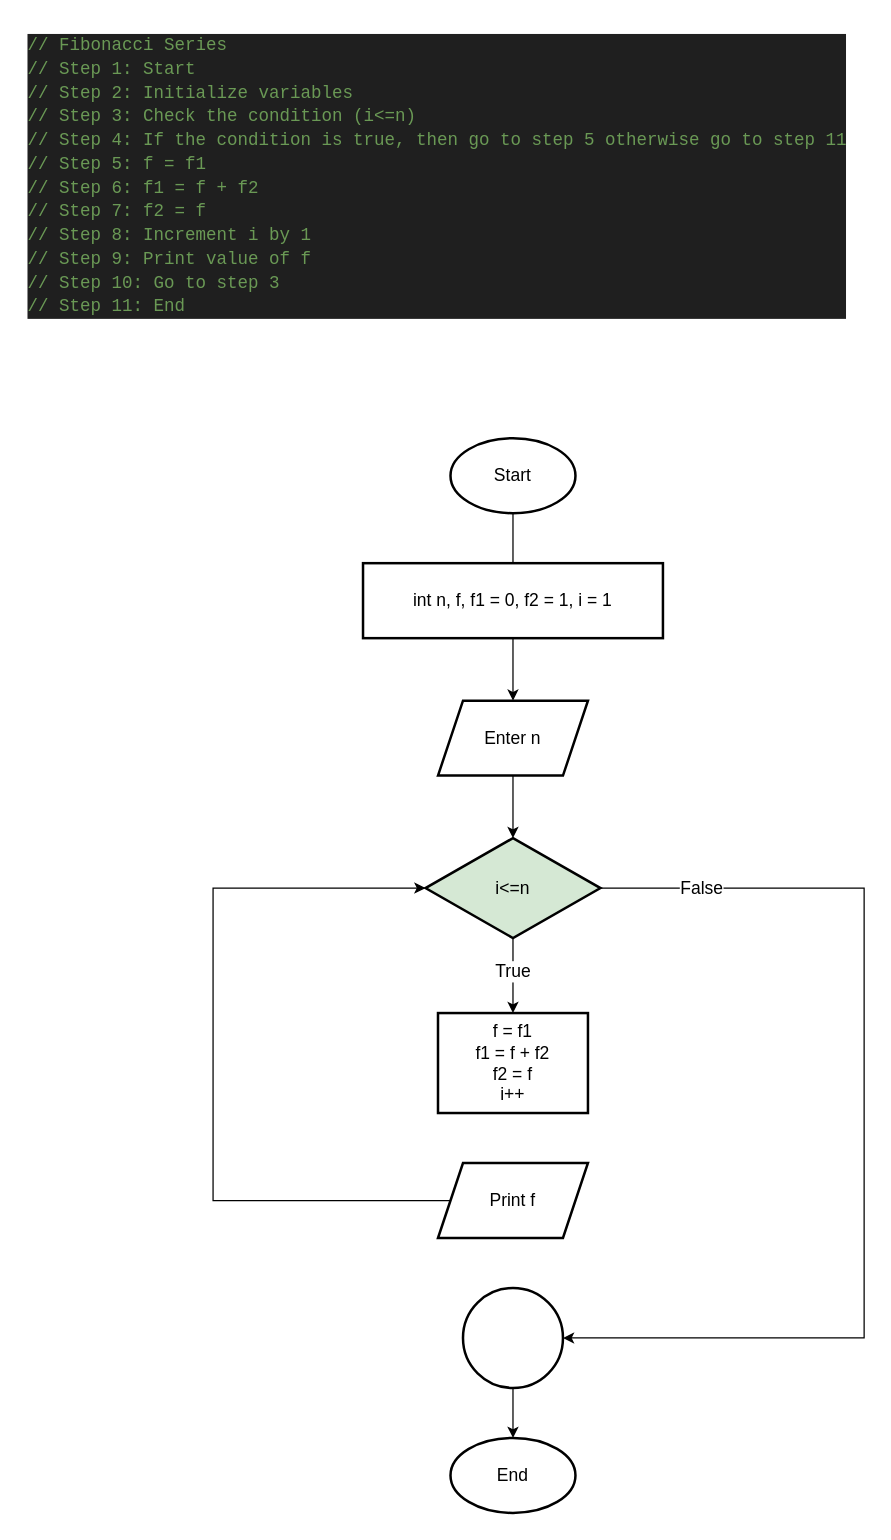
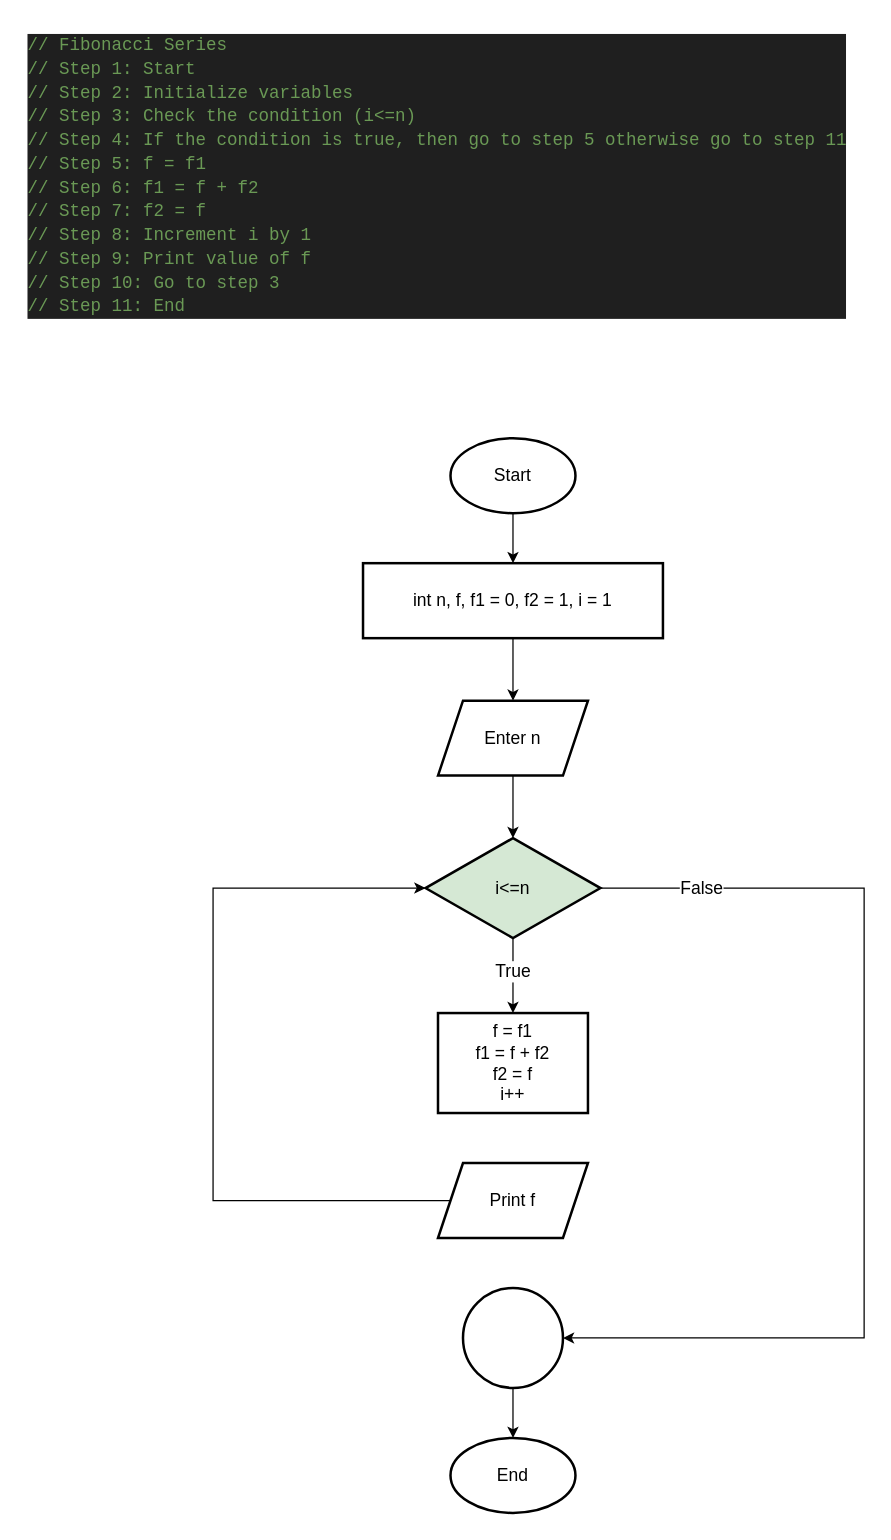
edge "Start" -- "int n, f, f1 = 0, f2 = 1, i = 1": arrowhead none -> classic
